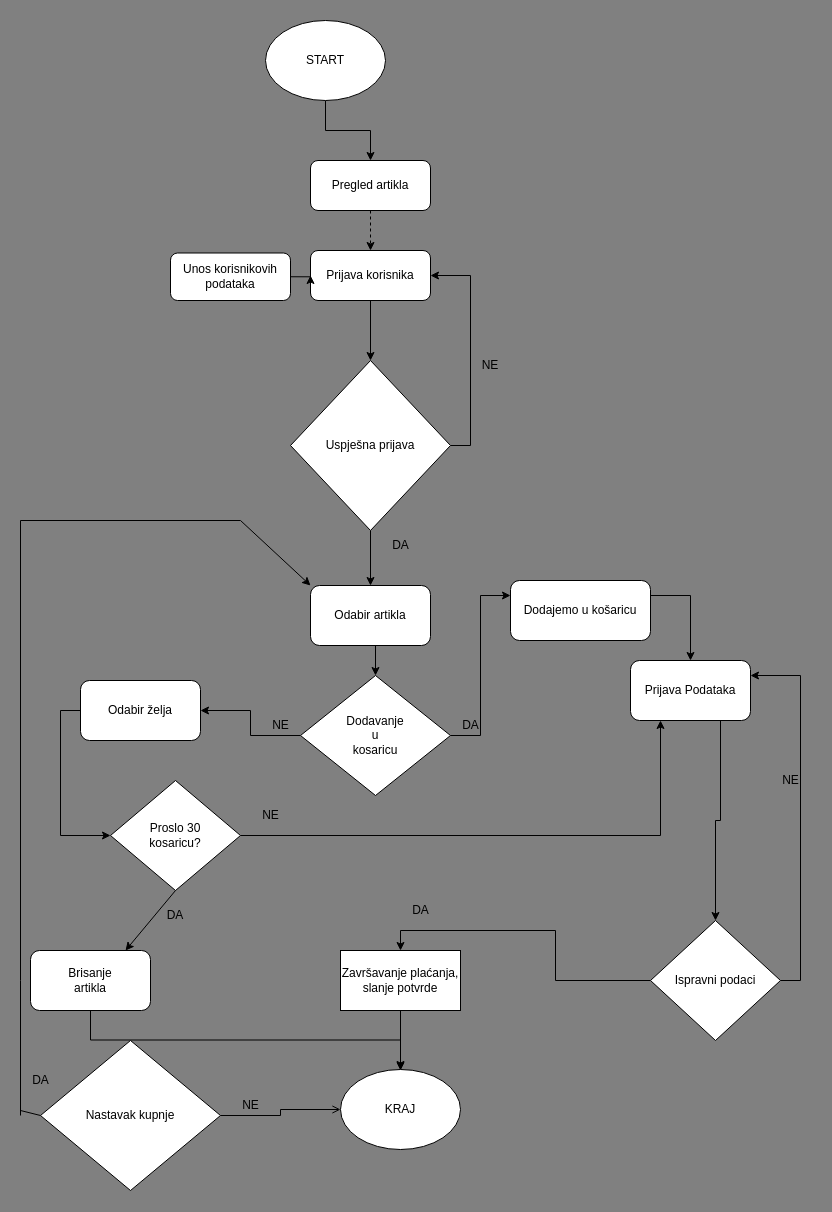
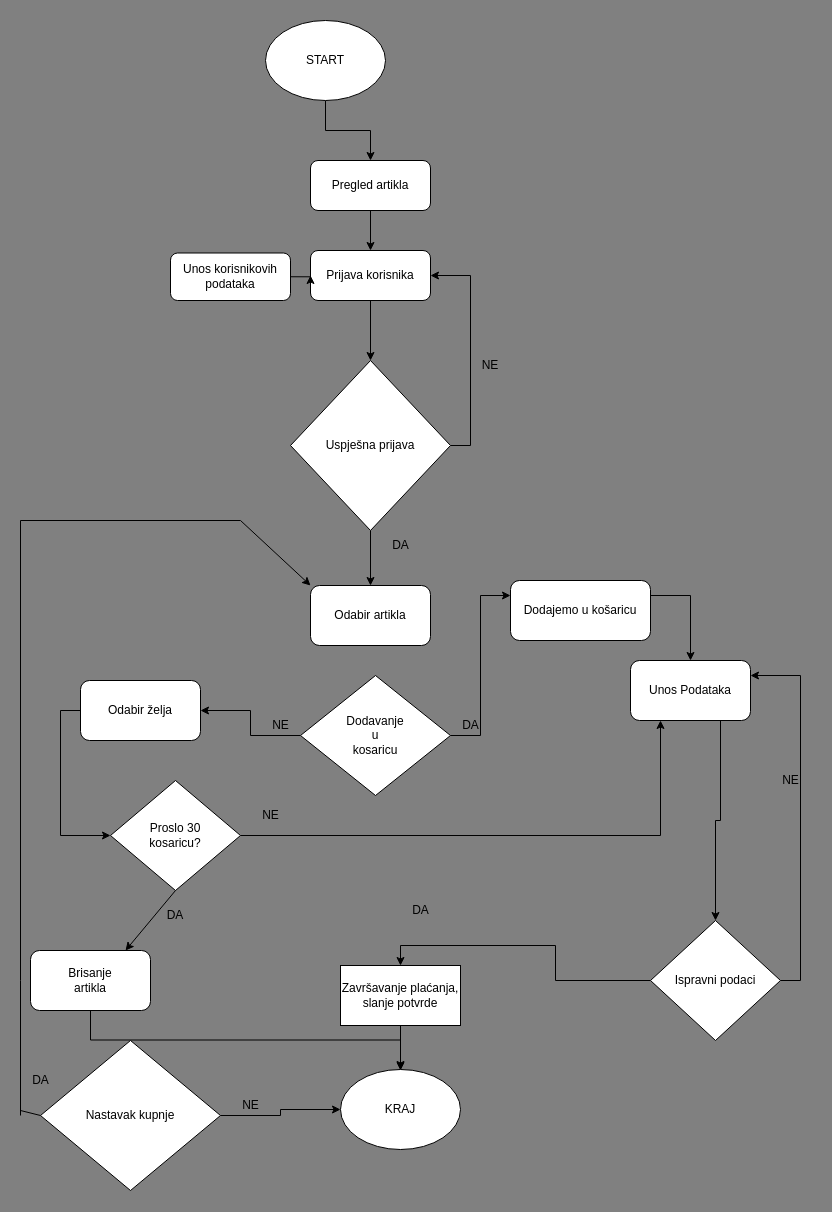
edge "Pregled artikla" -> "Prijava korisnika": style dashed -> solid
edge "Odabir artikla" -> "Dodavanje u kosaricu": removed
node "Prijava Podataka": label "Prijava Podataka" -> "Unos Podataka"
node "Završavanje plaćanja, slanje potvrde": moved (401, 981) -> (401, 996)
edge "Nastavak kupnje" -> "KRAJ": arrowhead open -> classic
